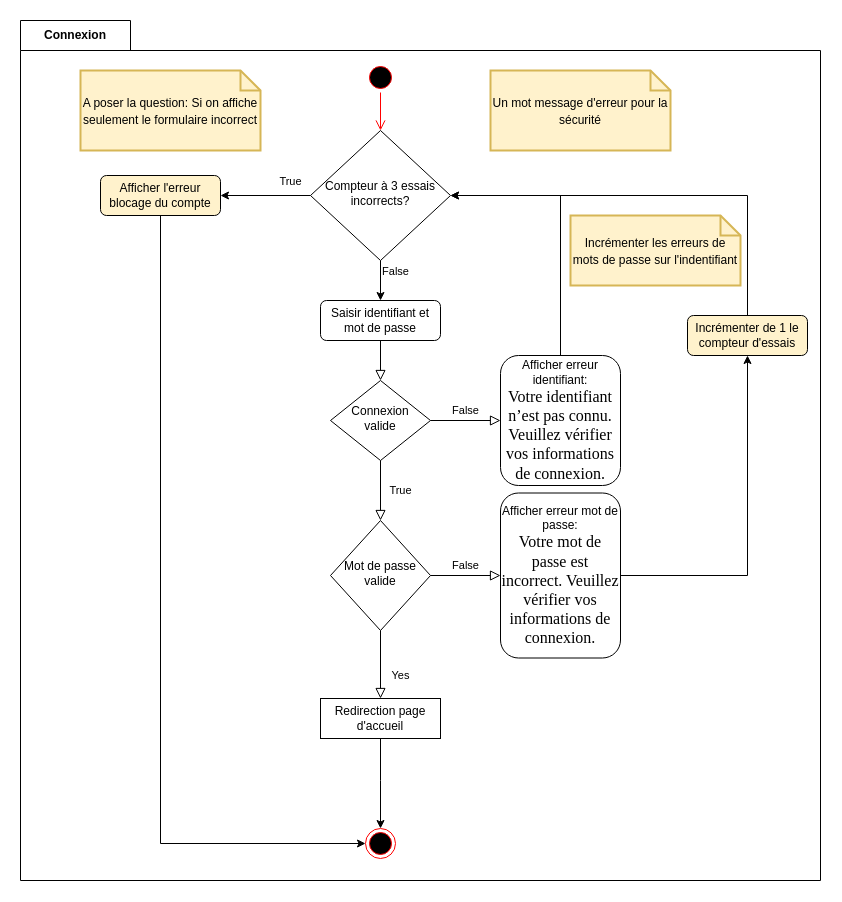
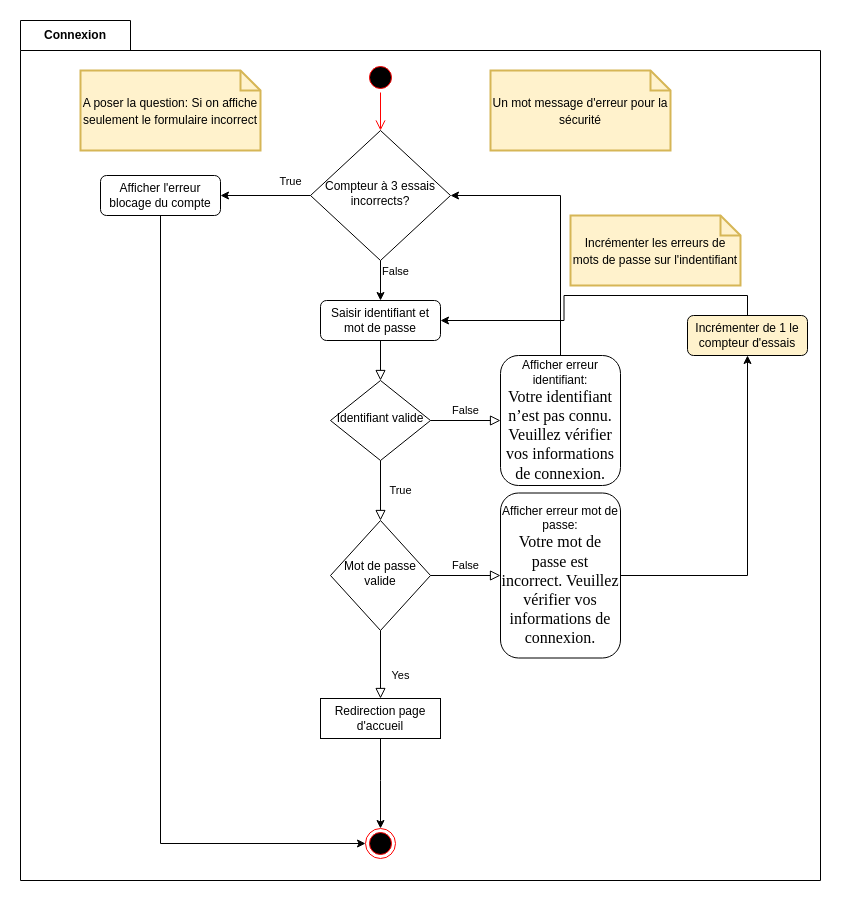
node "Afficher l'erreur blocage du compte": fillcolor #fff2cc -> #ffffff
edge "Incrémenter de 1 le compteur d'essais" -> "Compteur à 3 essais incorrects?": now "Incrémenter de 1 le compteur d'essais" -> "Saisir identifiant et mot de passe"
node "Connexion valide": label "Connexion valide" -> "Identifiant valide"
